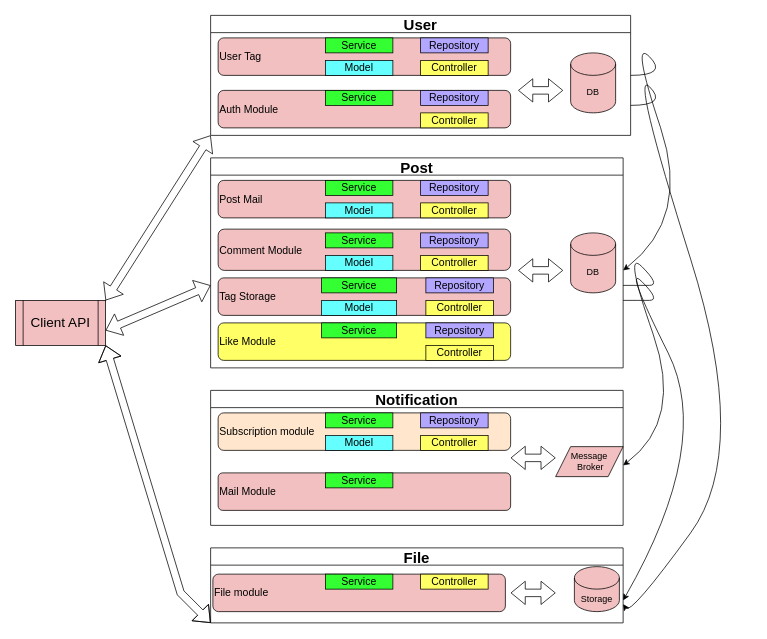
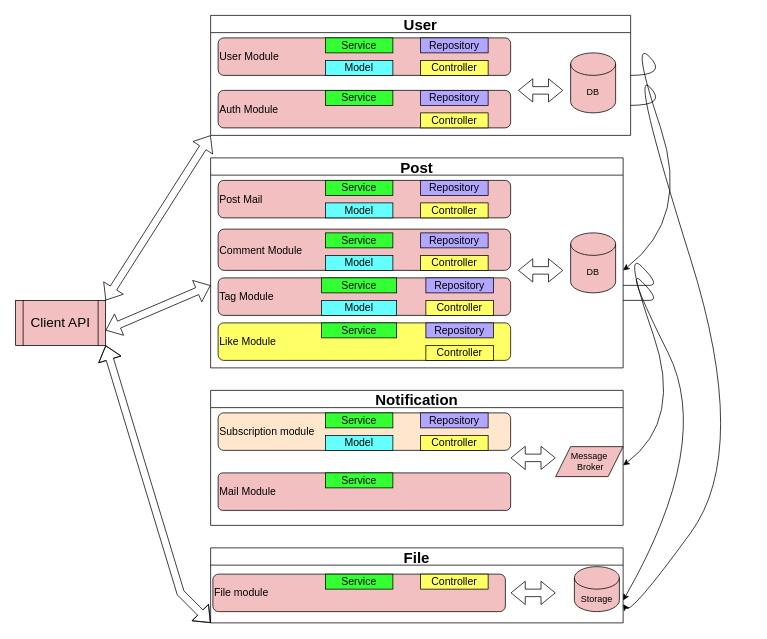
node "User Tag": label "User Tag" -> "User Module"
node "Tag Storage": label "Tag Storage" -> "Tag Module"
